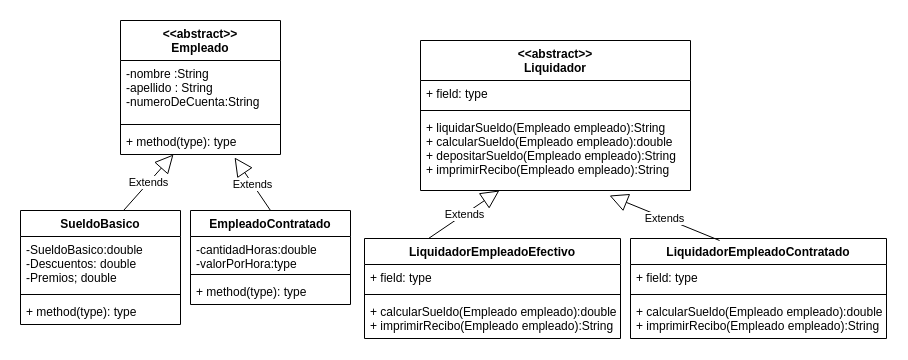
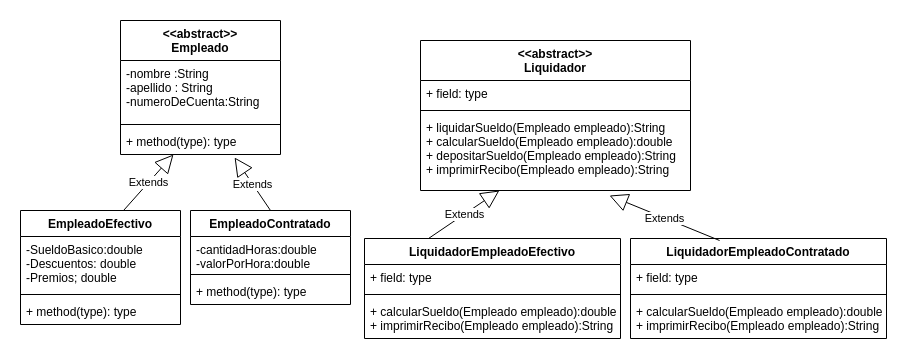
node "SueldoBasico": label "SueldoBasico" -> "EmpleadoEfectivo"
node "-cantidadHoras:double -valorPorHora:type": label "-cantidadHoras:double -valorPorHora:type" -> "-cantidadHoras:double -valorPorHora:double"
